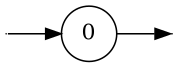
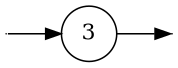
node "0": label "0" -> "3"
